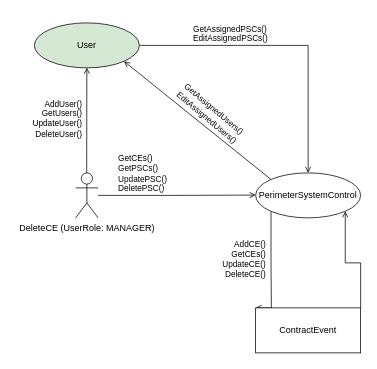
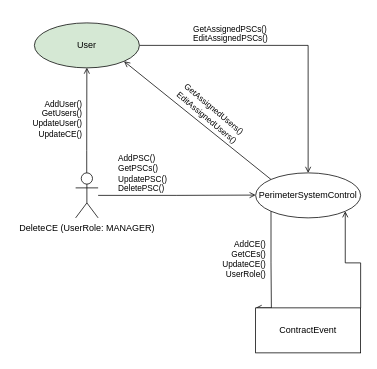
node "AddUser() GetUsers() UpdateUser() DeleteUser()": label "AddUser() GetUsers() UpdateUser() DeleteUser()" -> "AddUser() GetUsers() UpdateUser() UpdateCE()"
node "GetCEs() GetPSCs() UpdatePSC() DeletePSC()": label "GetCEs() GetPSCs() UpdatePSC() DeletePSC()" -> "AddPSC() GetPSCs() UpdatePSC() DeletePSC()"
node "AddCE() GetCEs() UpdateCE() DeleteCE()": label "AddCE() GetCEs() UpdateCE() DeleteCE()" -> "AddCE() GetCEs() UpdateCE() UserRole()"
